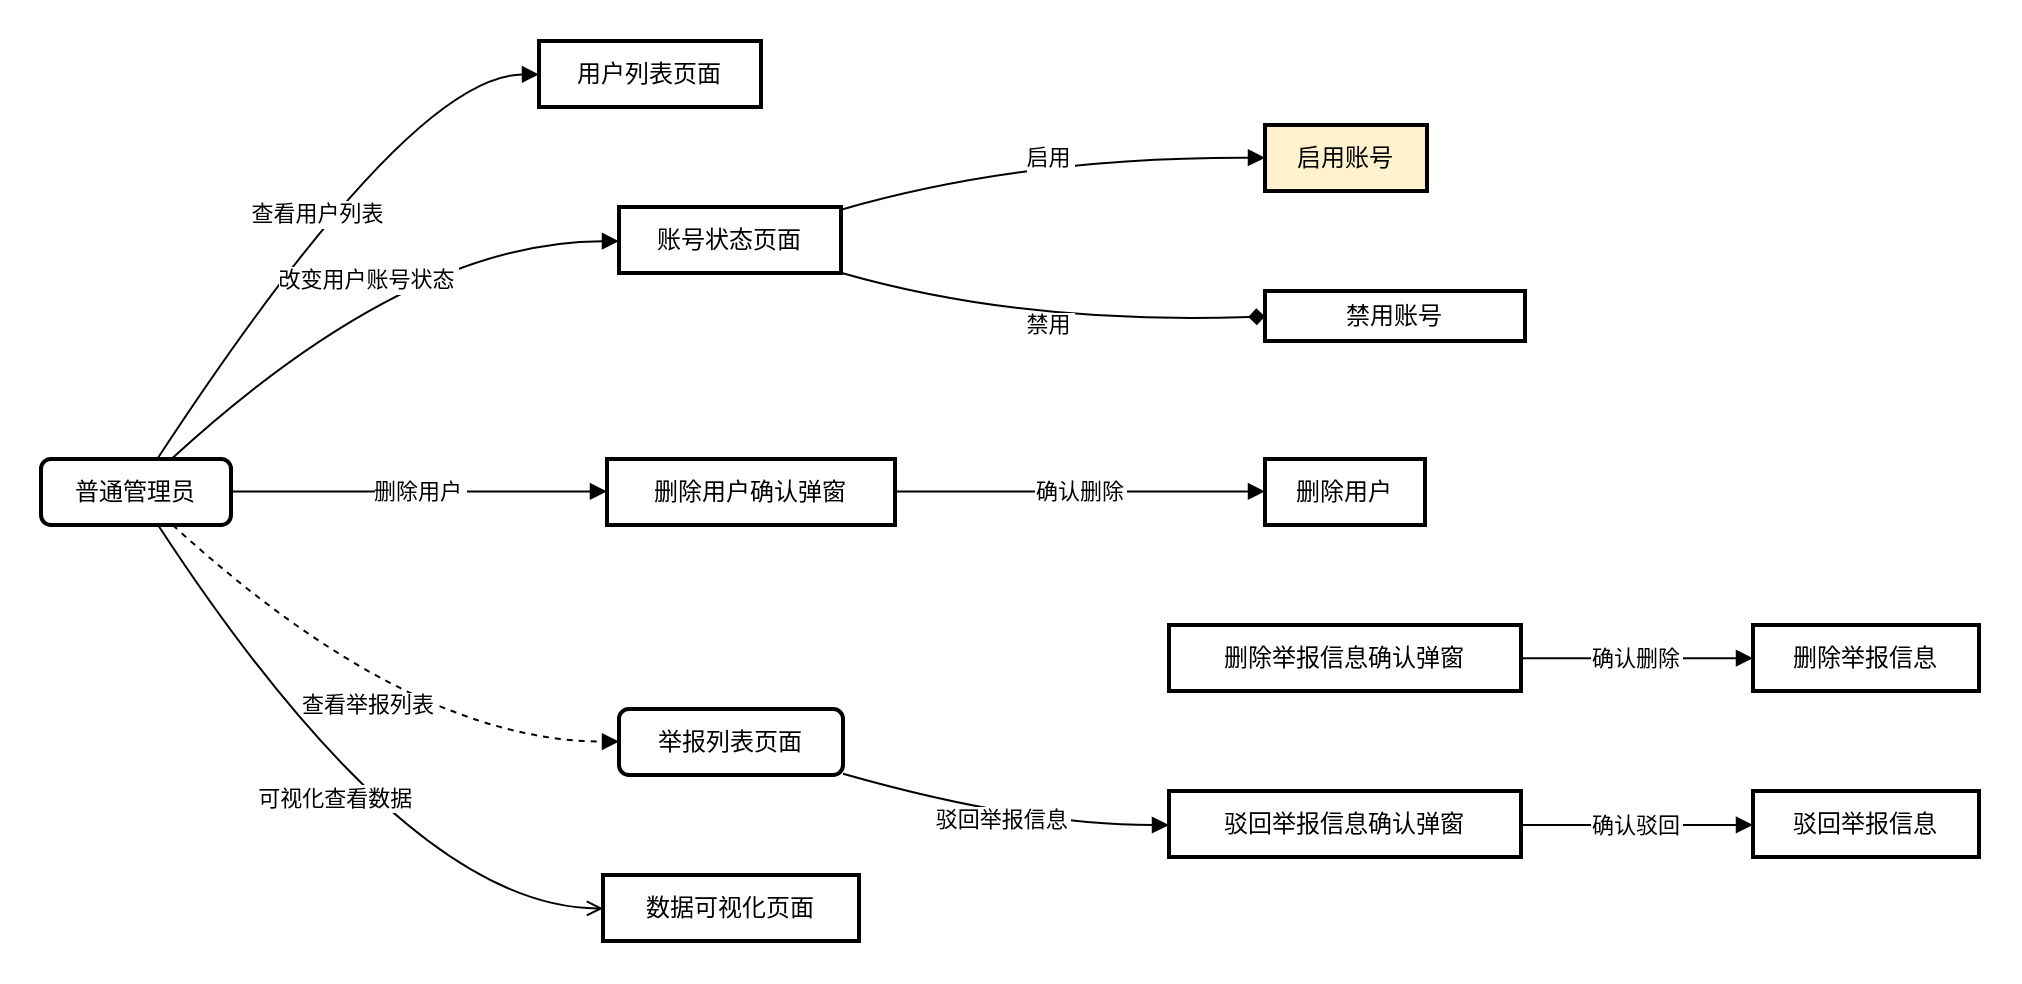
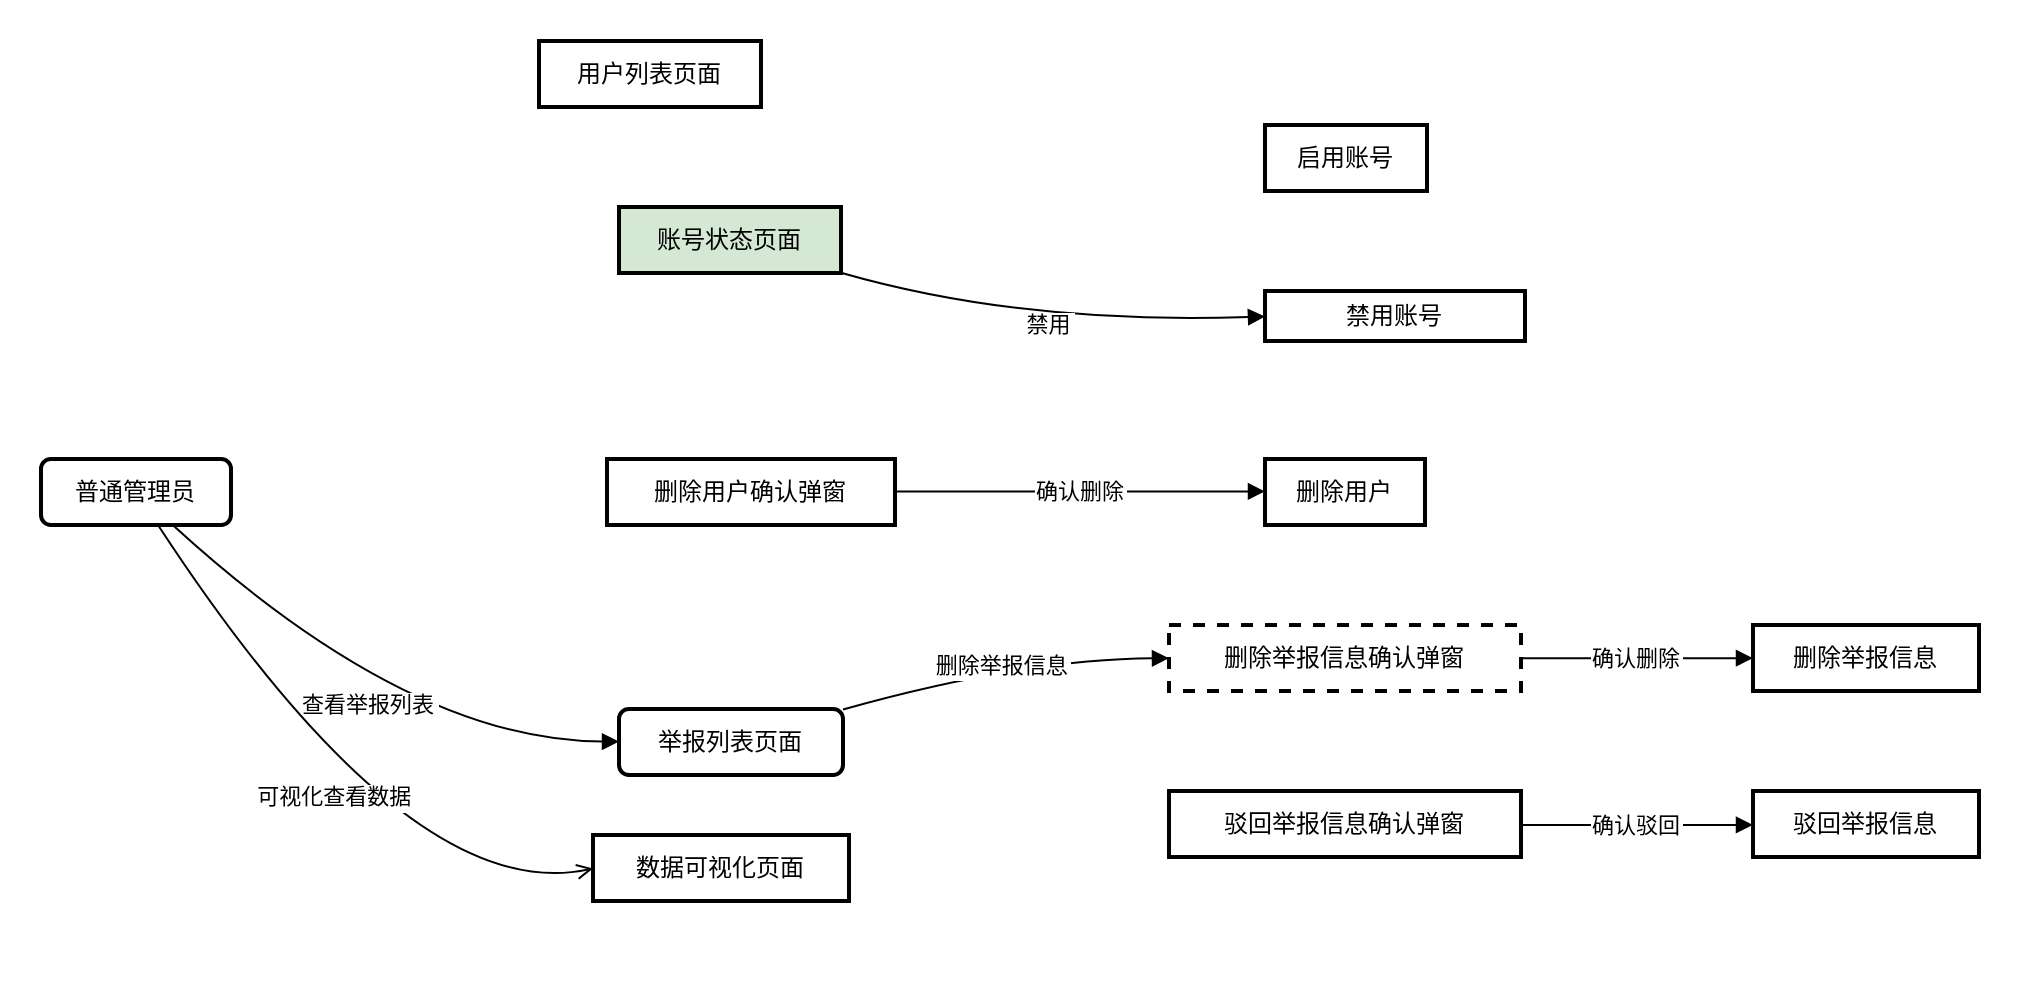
node "启用账号": fillcolor #fff2cc -> #ffffff
edge "账号状态页面" -> "启用账号": removed, label "启用"
node "账号状态页面": fillcolor #ffffff -> #d5e8d4
edge "账号状态页面" -> "禁用账号": arrowhead diamond -> block
edge "普通管理员" -> "用户列表页面": removed, label "查看用户列表"
edge "普通管理员" -> "账号状态页面": removed, label "改变用户账号状态"
edge "普通管理员" -> "删除用户确认弹窗": removed, label "删除用户"
edge "普通管理员" -> "举报列表页面": style dashed -> solid
node "删除举报信息确认弹窗": style solid -> dashed
edge "举报列表页面" -> "删除举报信息确认弹窗": added, label "删除举报信息"
edge "举报列表页面" -> "驳回举报信息确认弹窗": removed, label "驳回举报信息"
node "数据可视化页面": moved (731, 908) -> (721, 868)
